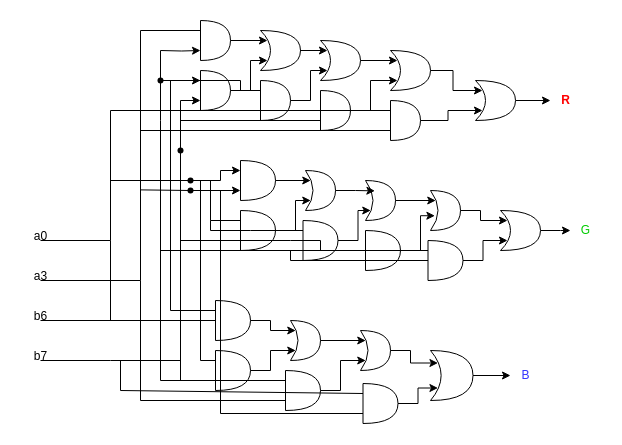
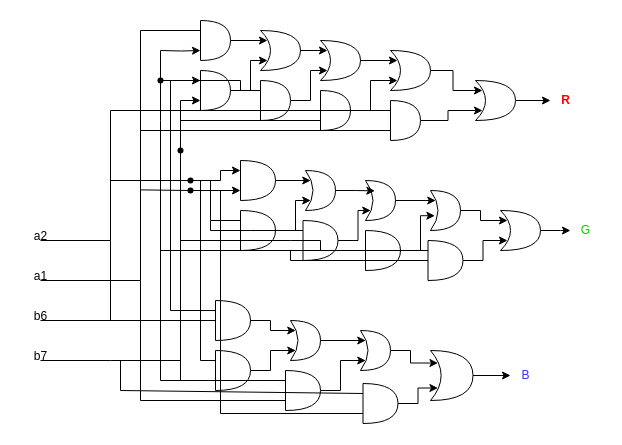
node "a0": label "a0" -> "a2"
node "a3": label "a3" -> "a1"
